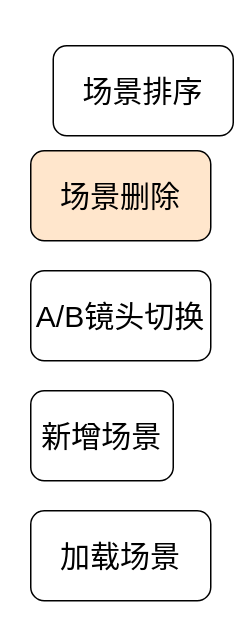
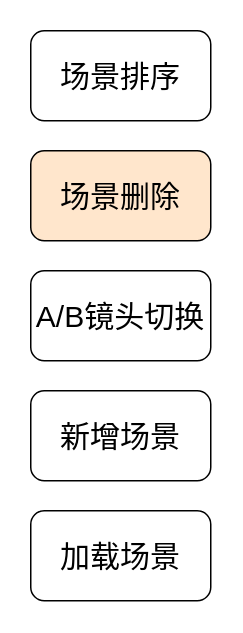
node "场景排序": moved (143, 91) -> (121, 76)
node "新增场景": size 143x90 -> 180x90
